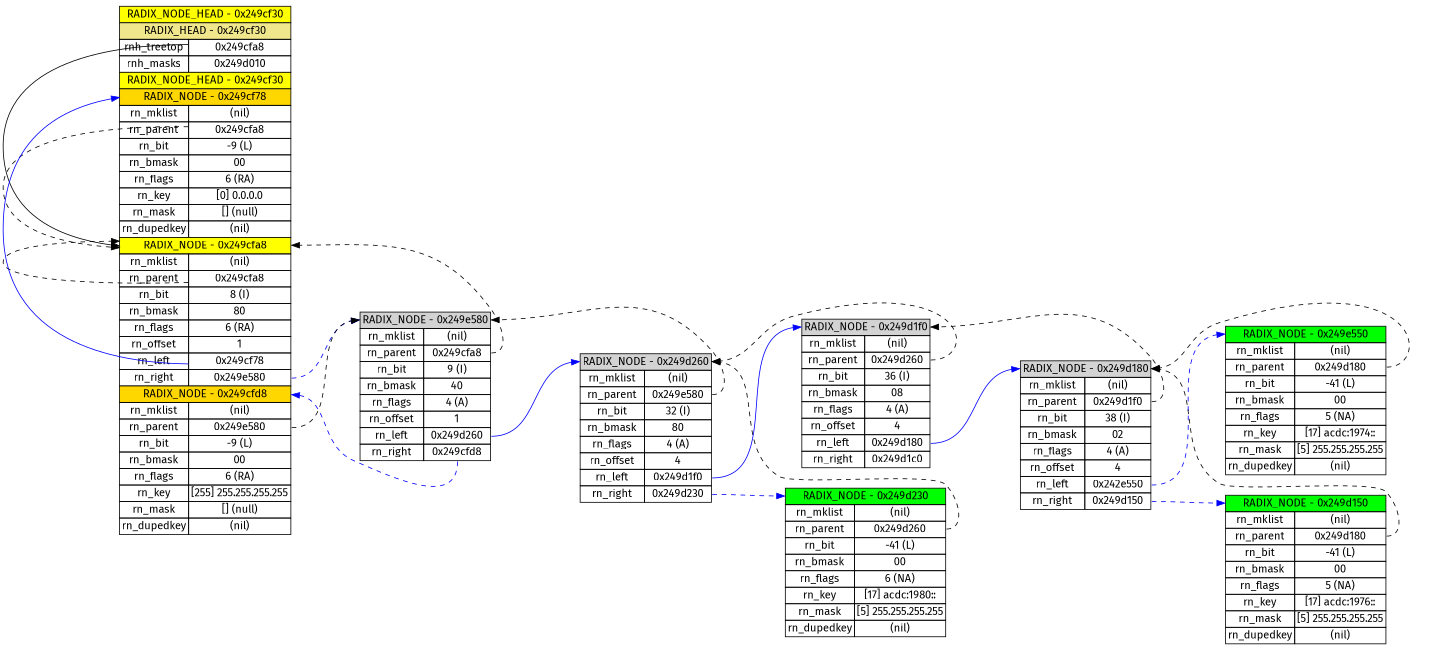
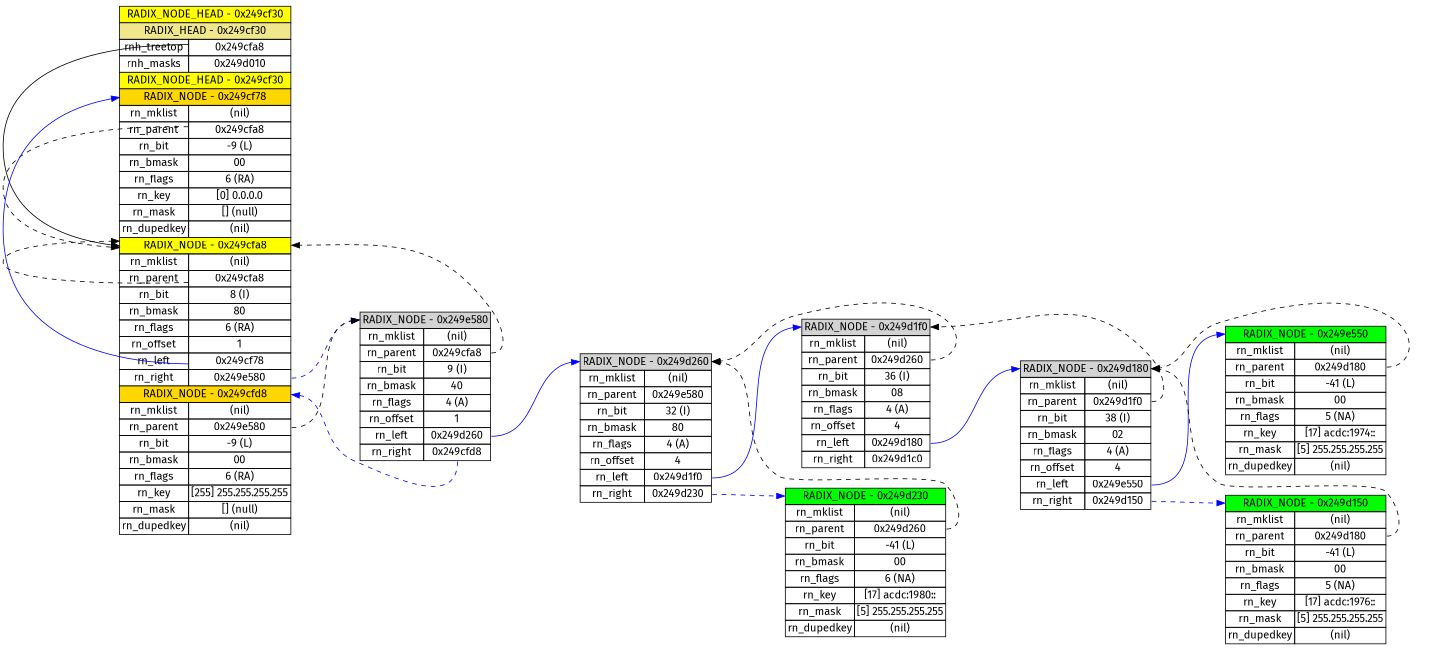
edge "RADIX_NODE - 0x249d260" -> "RADIX_NODE - 0x249e580": removed
edge "RADIX_NODE - 0x249d180" -> "RADIX_NODE - 0x249e550": style dashed -> solid
node "RADIX_NODE - 0x249d180": text "0x242e550" -> "0x249e550"
